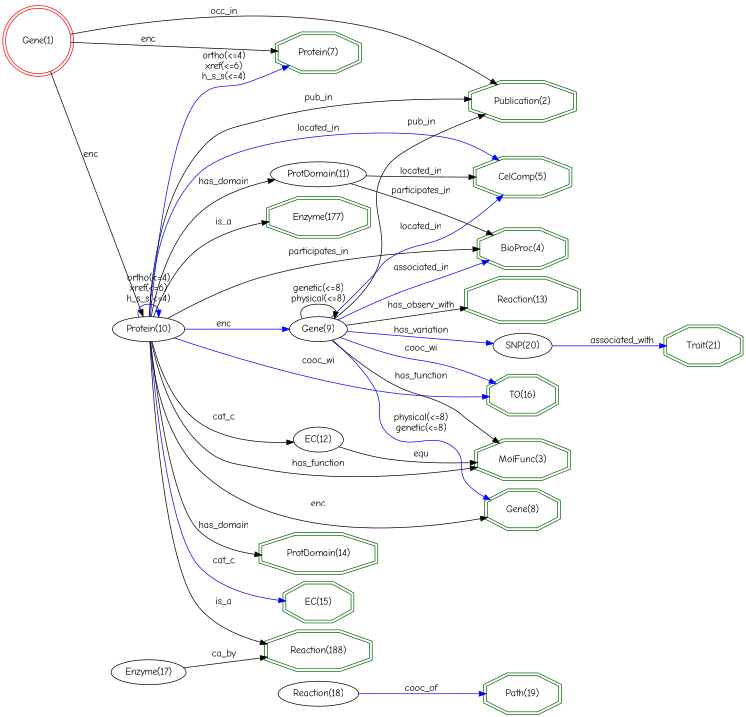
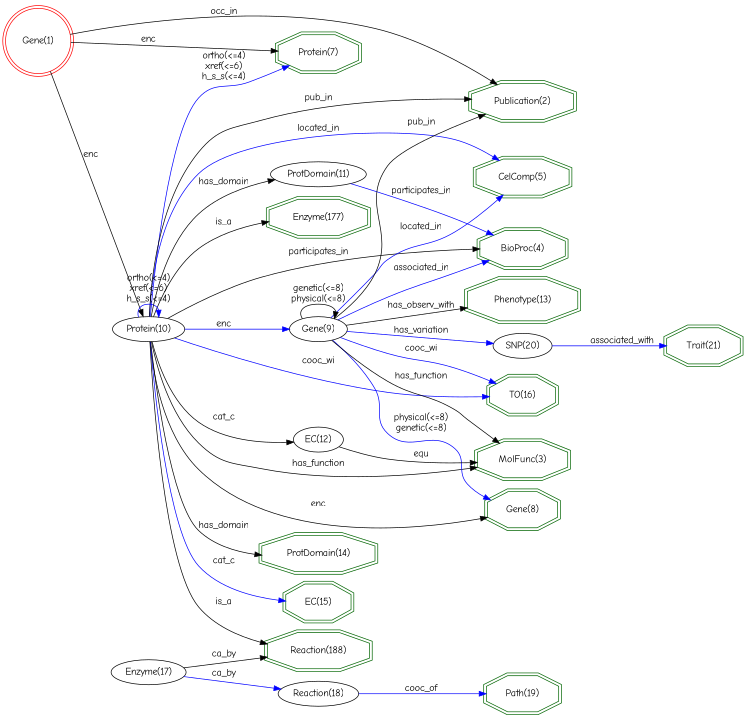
edge "ProtDomain(11)" -> "CelComp(5)": removed, label "located_in"
edge "ProtDomain(11)" -> "BioProc(4)": color black -> blue
node "Reaction(13)": label "Reaction(13)" -> "Phenotype(13)"
edge "Enzyme(17)" -> "Reaction(18)": added, label "ca_by"
